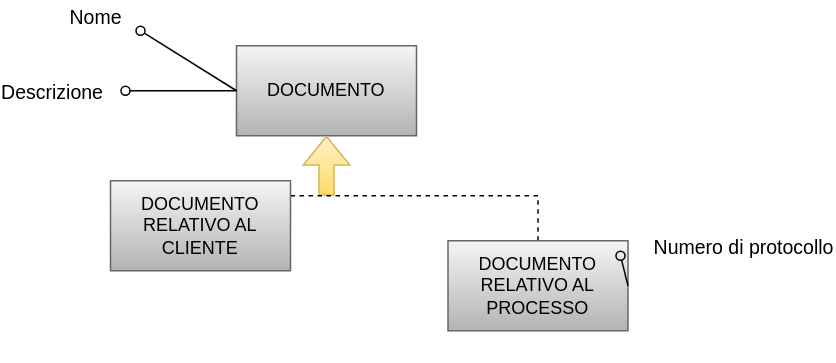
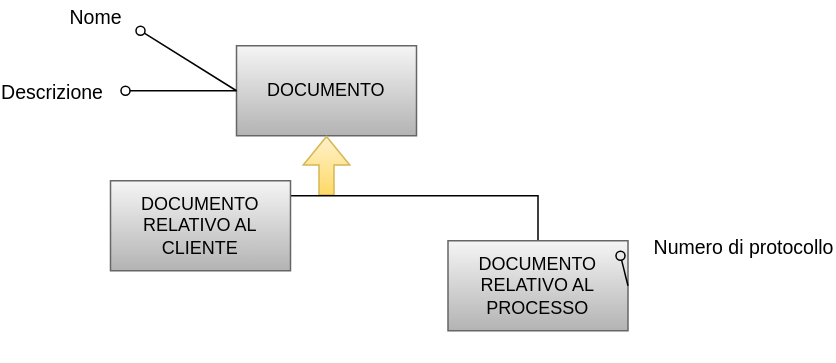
edge "DOCUMENTO RELATIVO AL CLIENTE" -- "DOCUMENTO RELATIVO AL PROCESSO": style dashed -> solid
